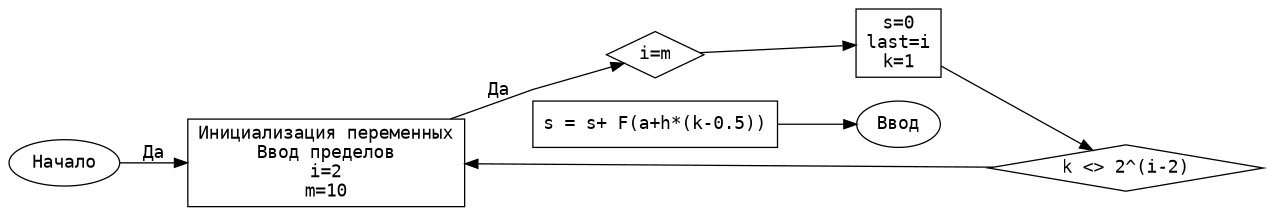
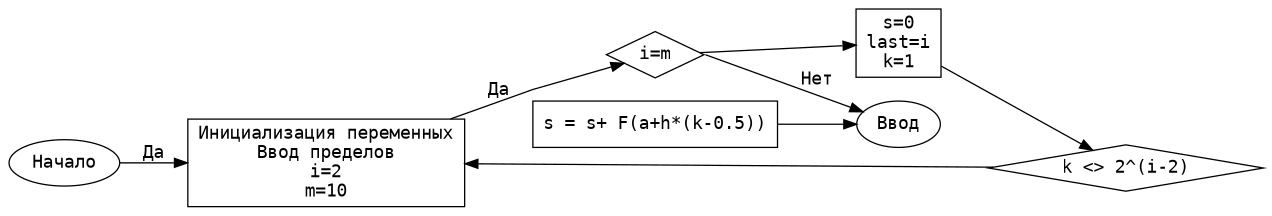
edge "i=m" -> "Ввод": added, label "Нет"
